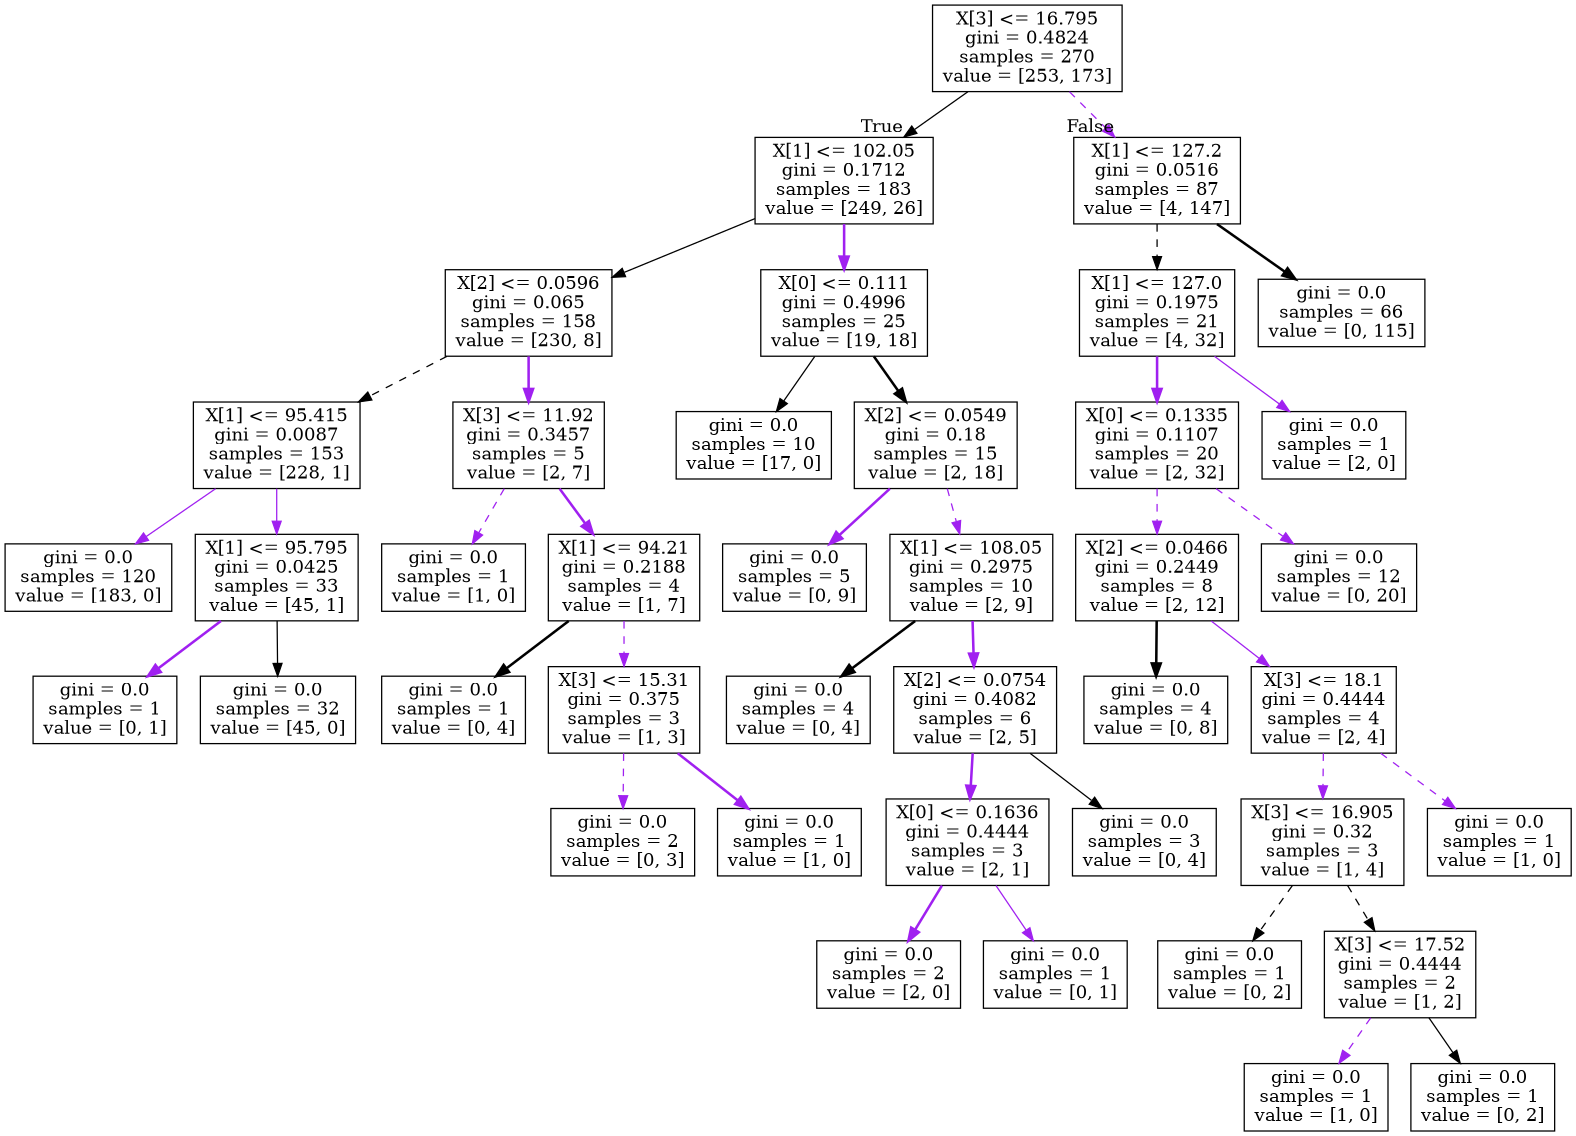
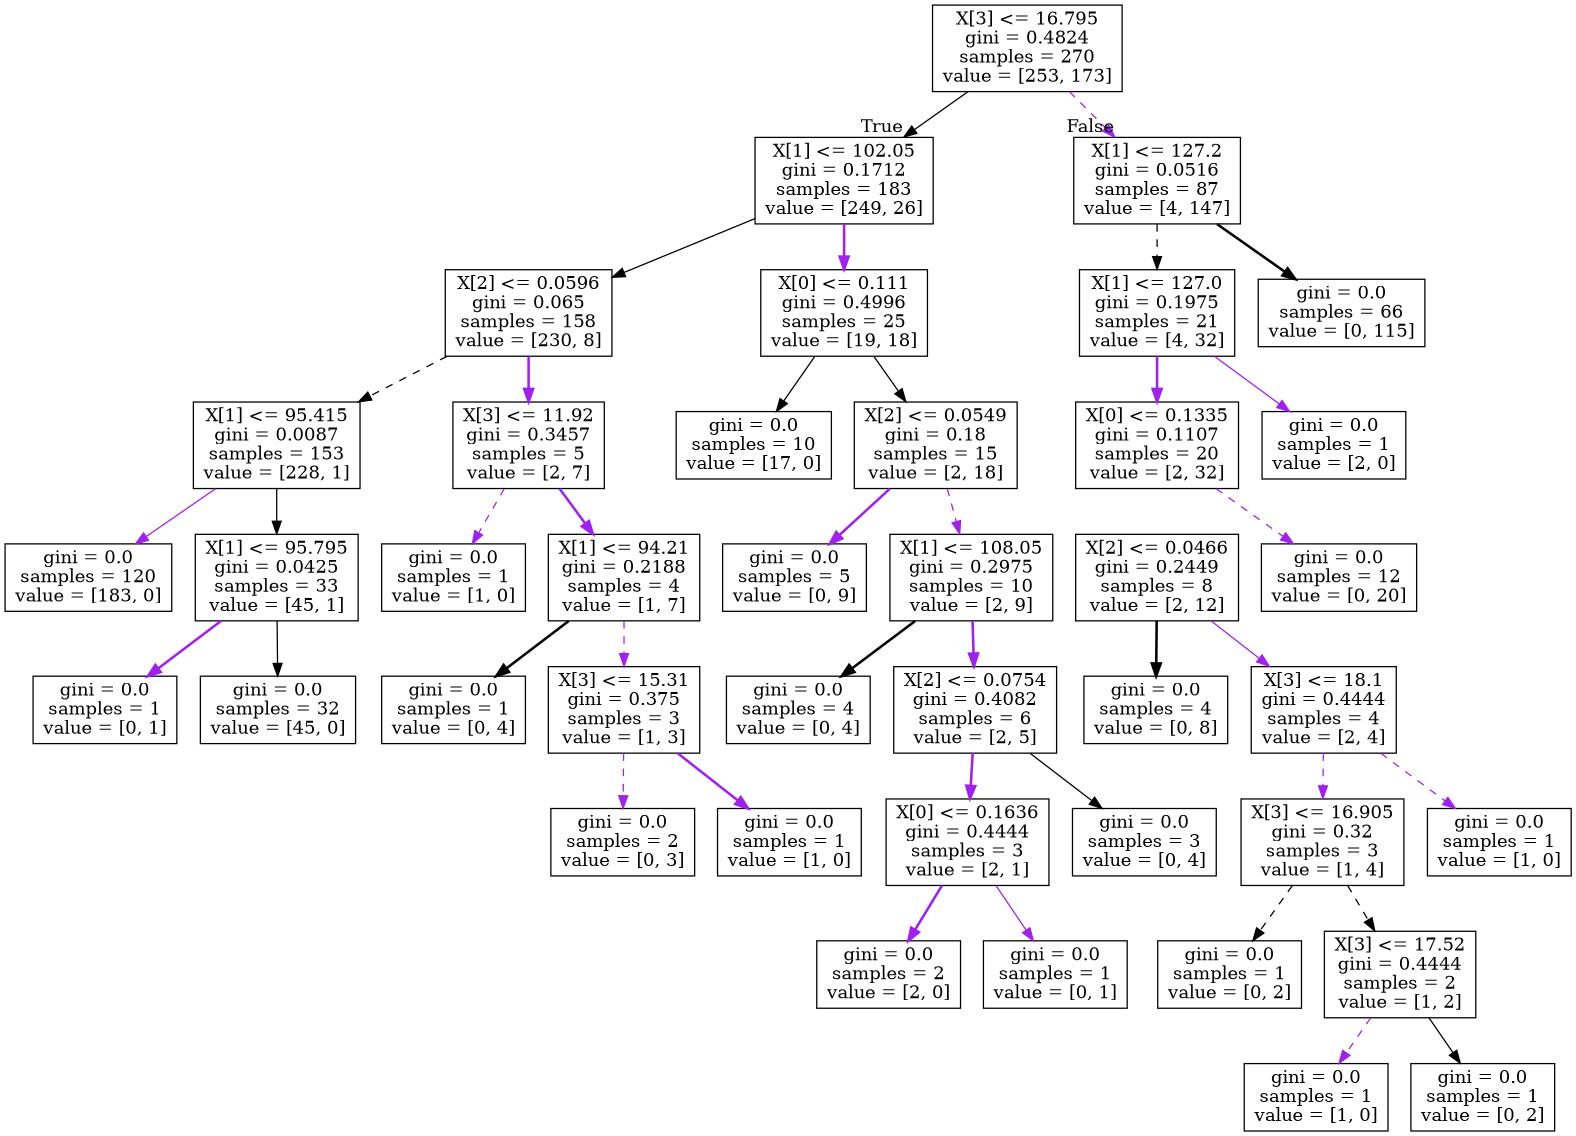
edge "X[0] <= 0.111 gini = 0.4996 samples = 25 value = [19, 18]" -> "X[2] <= 0.0549 gini = 0.18 samples = 15 value = [2, 18]": style bold -> solid
edge "X[1] <= 95.415 gini = 0.0087 samples = 153 value = [228, 1]" -> "X[1] <= 95.795 gini = 0.0425 samples = 33 value = [45, 1]": color purple -> black
edge "X[0] <= 0.1335 gini = 0.1107 samples = 20 value = [2, 32]" -> "X[2] <= 0.0466 gini = 0.2449 samples = 8 value = [2, 12]": removed
